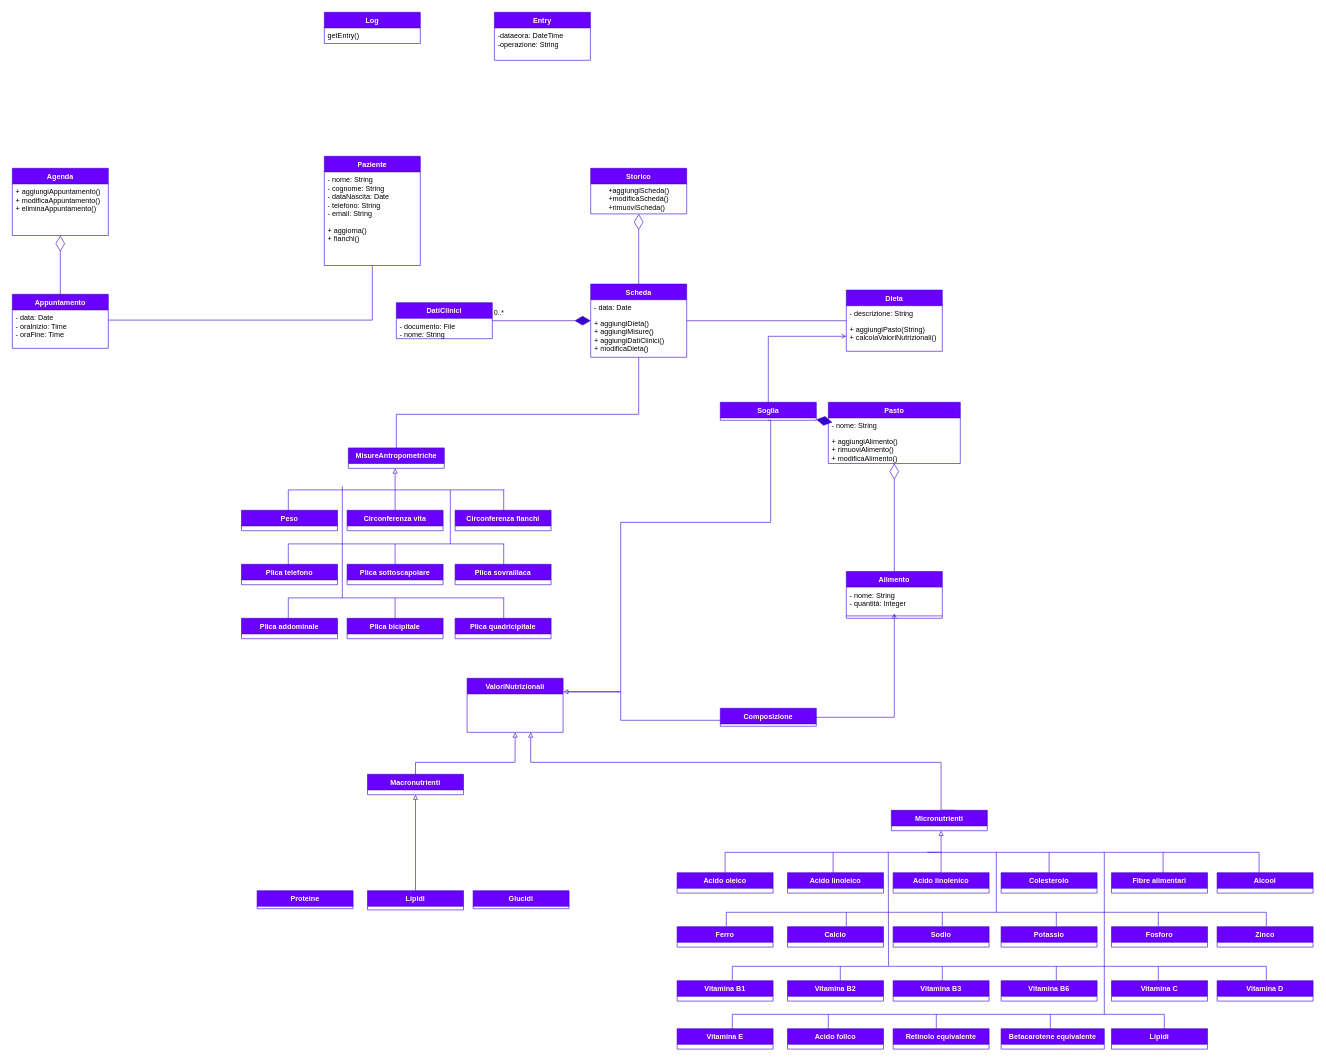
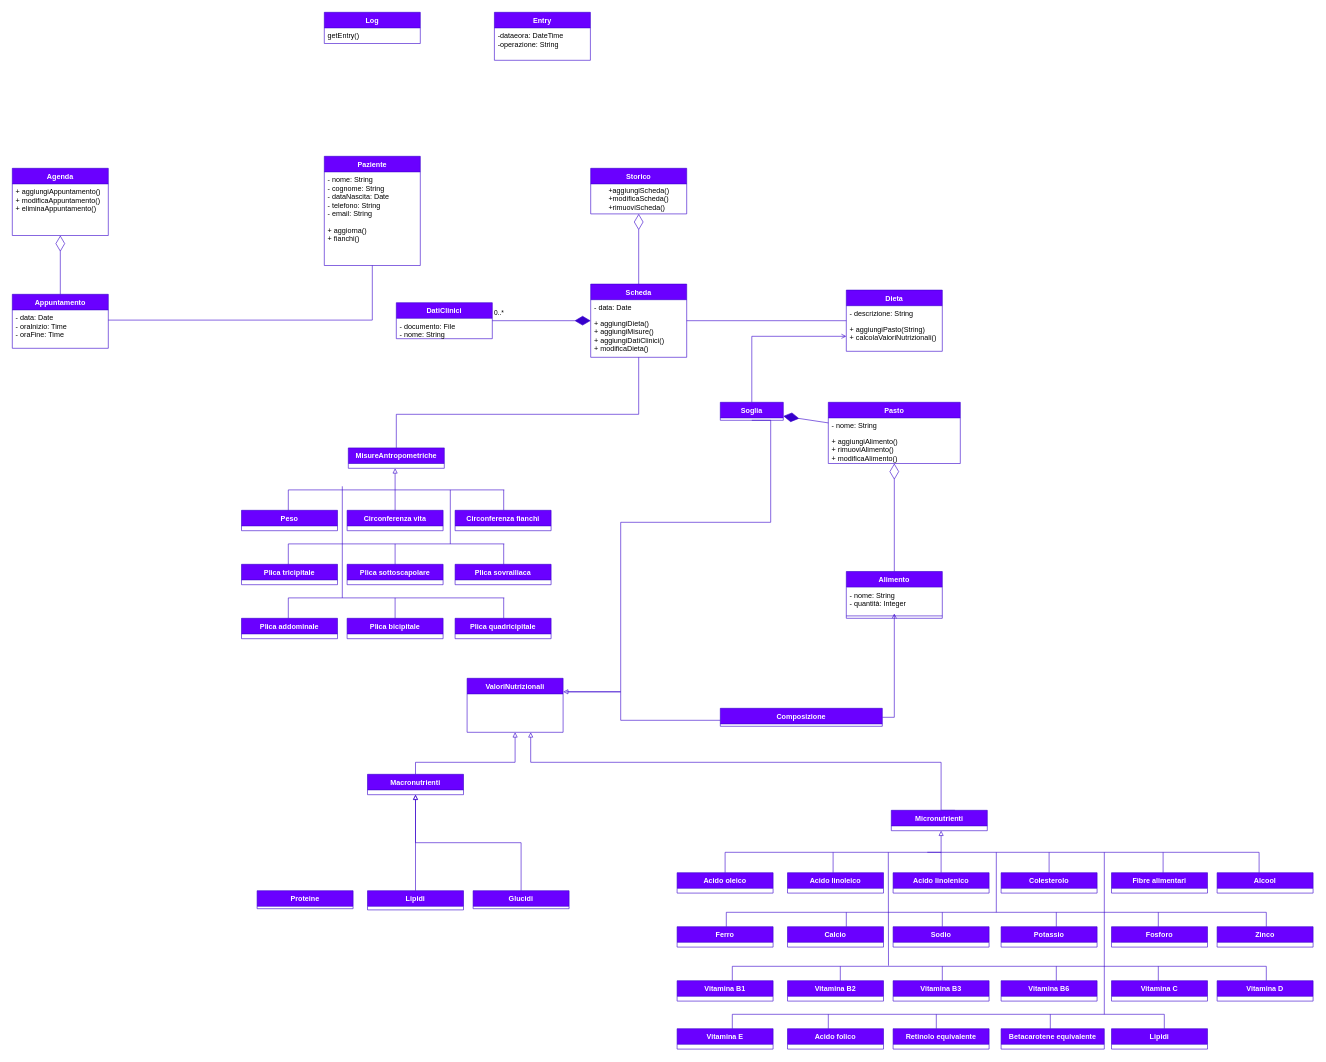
node "Soglia": size 96x18 -> 63x18
node "Plica telefono": label "Plica telefono" -> "Plica tricipitale"
node "Composizione": size 96x18 -> 162x18
edge "Glucidi" -> "Macronutrienti": added
